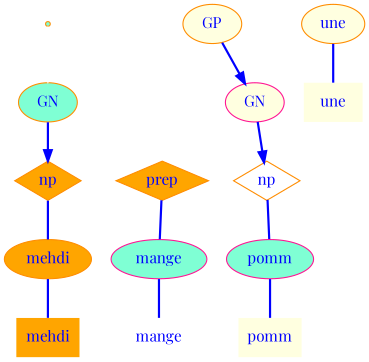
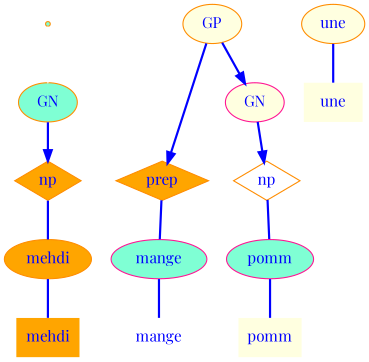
edge "GP" -> "prep": added
